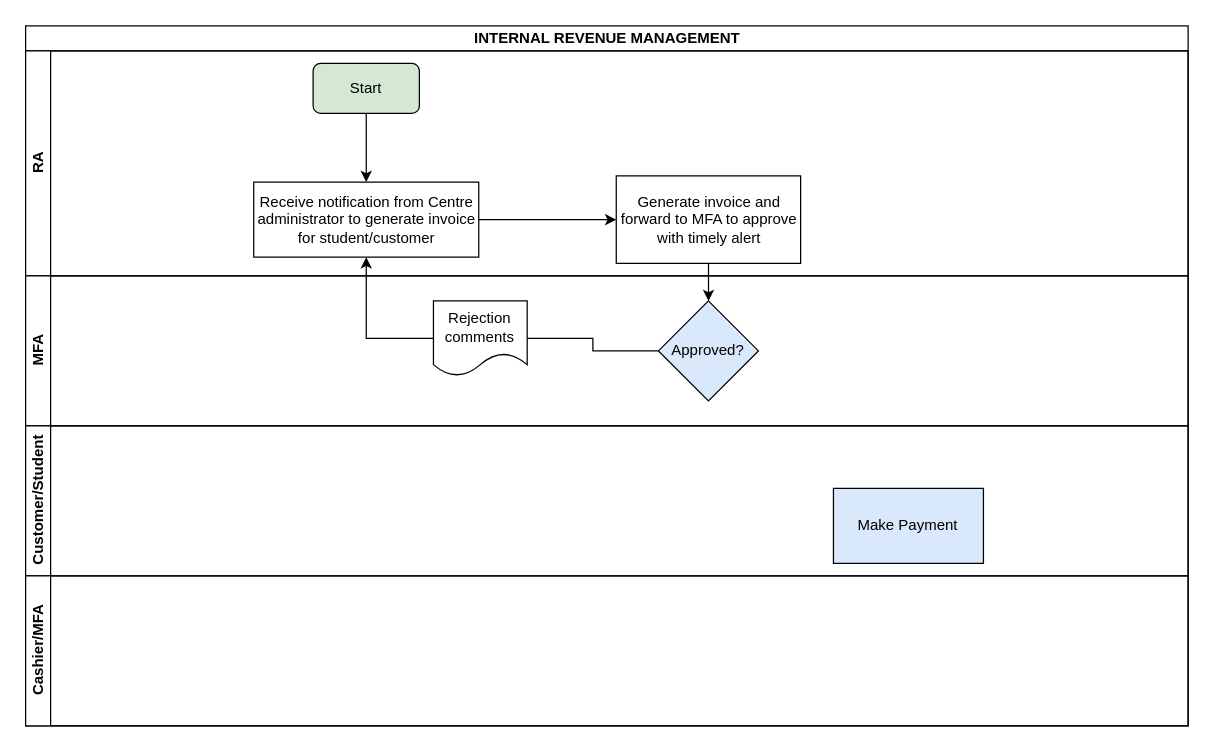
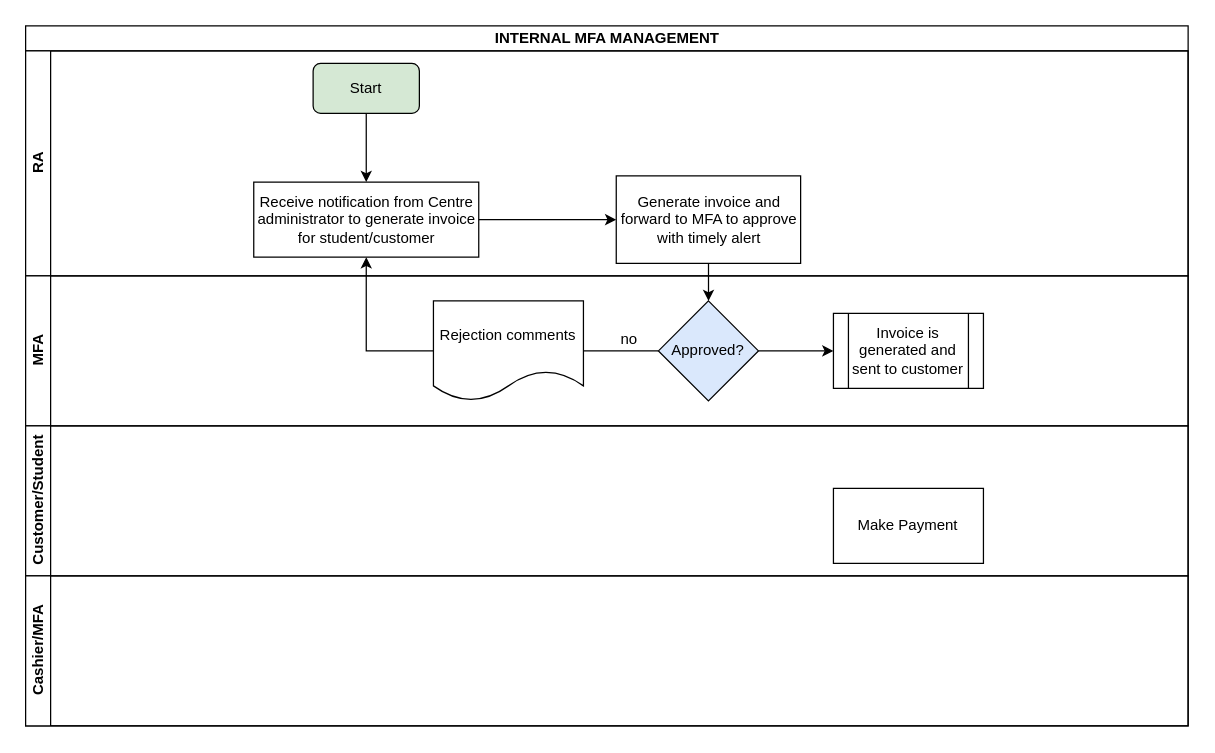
node "INTERNAL REVENUE MANAGEMENT": label "INTERNAL REVENUE MANAGEMENT" -> "INTERNAL MFA MANAGEMENT"
node "Rejection comments": size 94x75 -> 150x100
node "no": added
edge "Approved?" -> "Invoice is generated and sent to customer": added
node "Invoice is generated and sent to customer": added
node "Make Payment": fillcolor #dae8fc -> #ffffff
